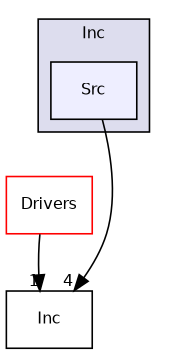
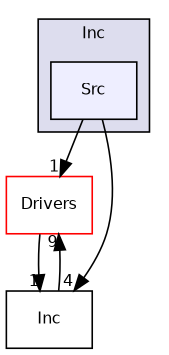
edge "Src" -> "Drivers": added
edge "Inc" -> "Drivers": added
